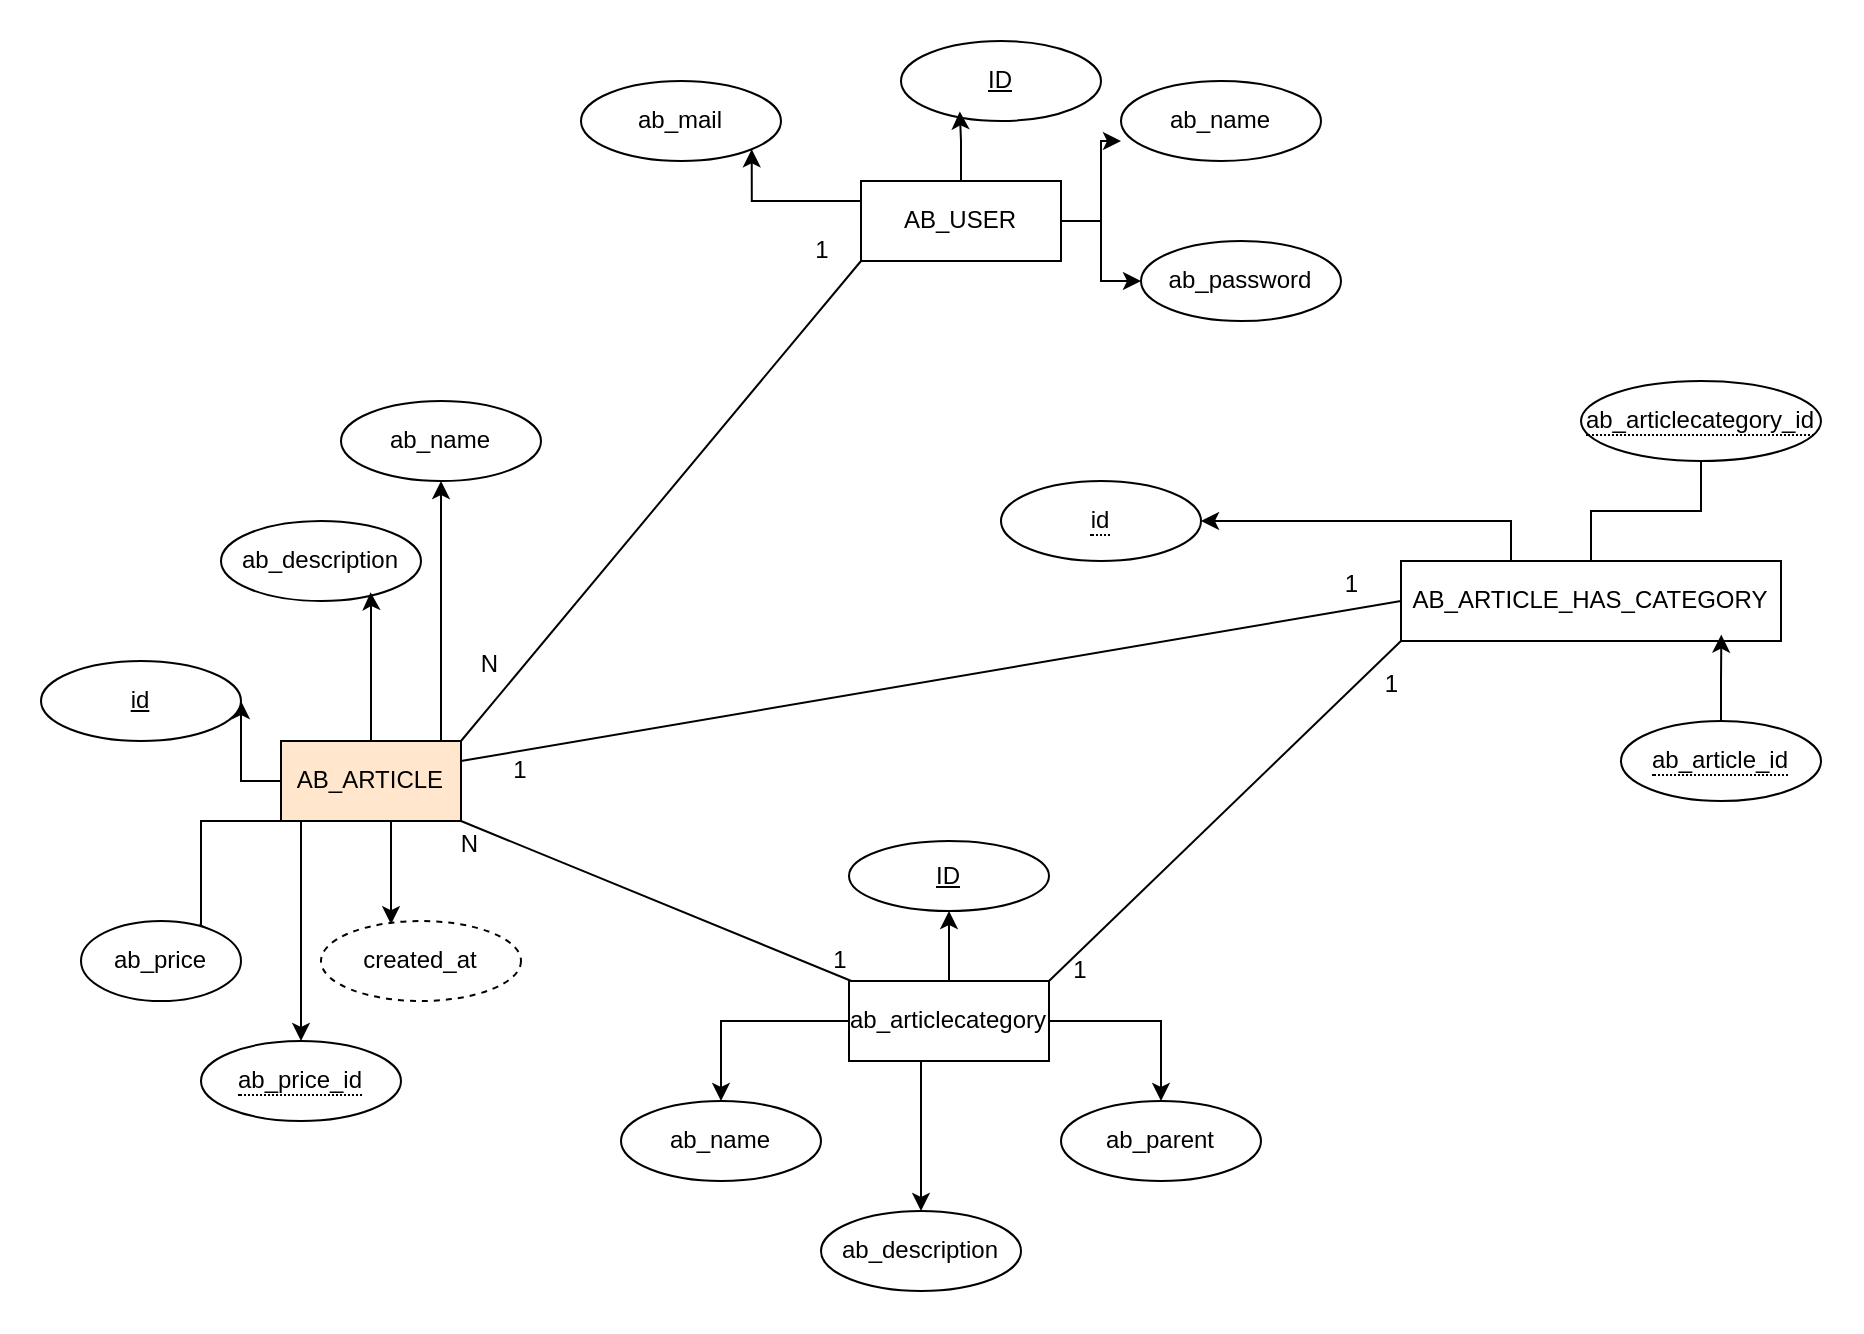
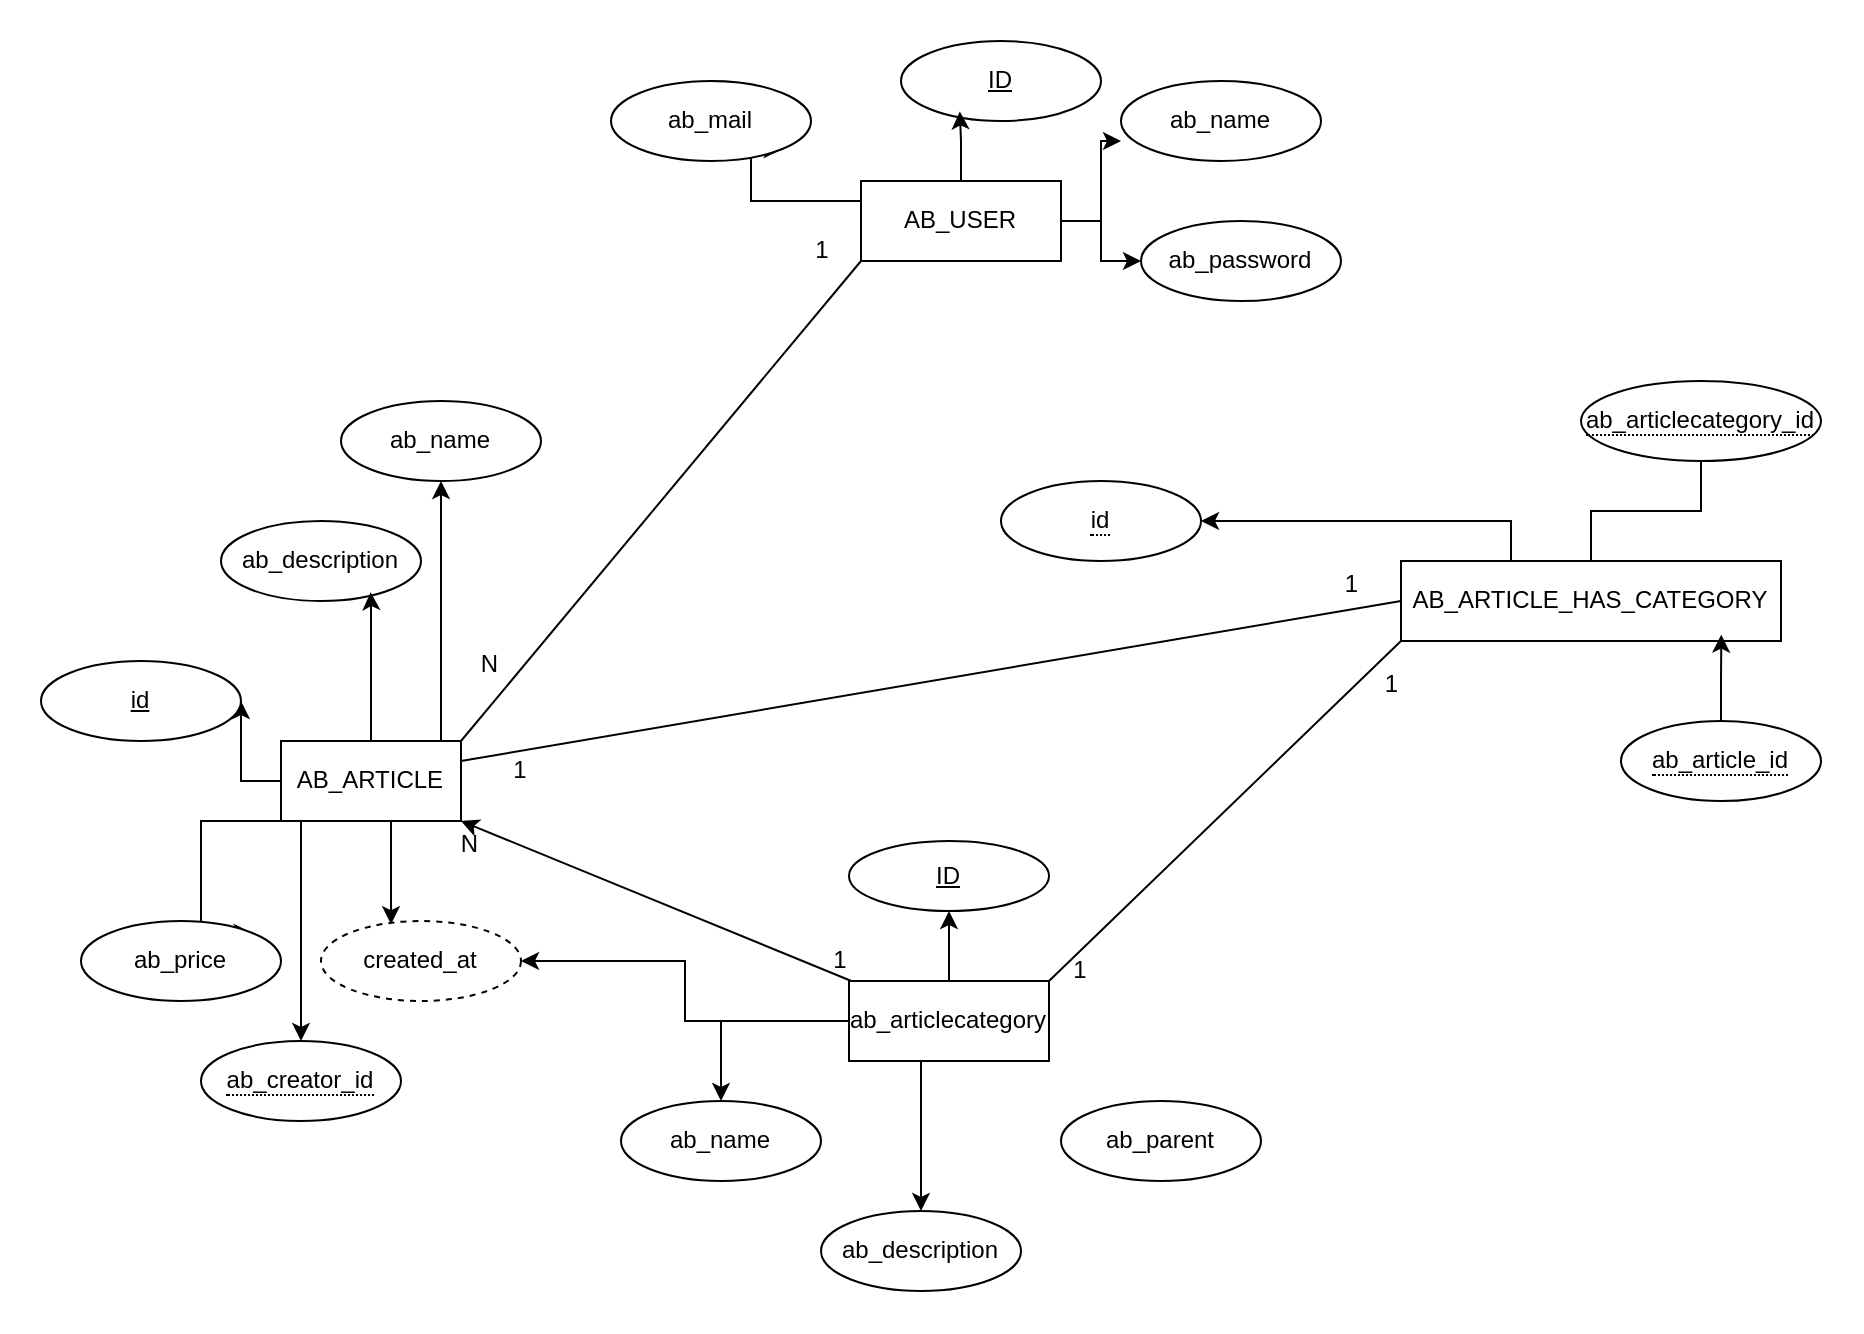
node "ab_mail": moved (681, 121) -> (711, 121)
node "ab_password": moved (1241, 281) -> (1241, 261)
node "AB_ARTICLE": fillcolor #ffe6cc -> #ffffff
edge "AB_ARTICLE" -- "ab_articlecategory": arrowhead none -> classic
node "ab_price": size 160x80 -> 200x80
edge "ab_articlecategory" -> "ab_parent": now "ab_articlecategory" -> "created_at"
node "ab_price_id": label "ab_price_id" -> "ab_creator_id"
